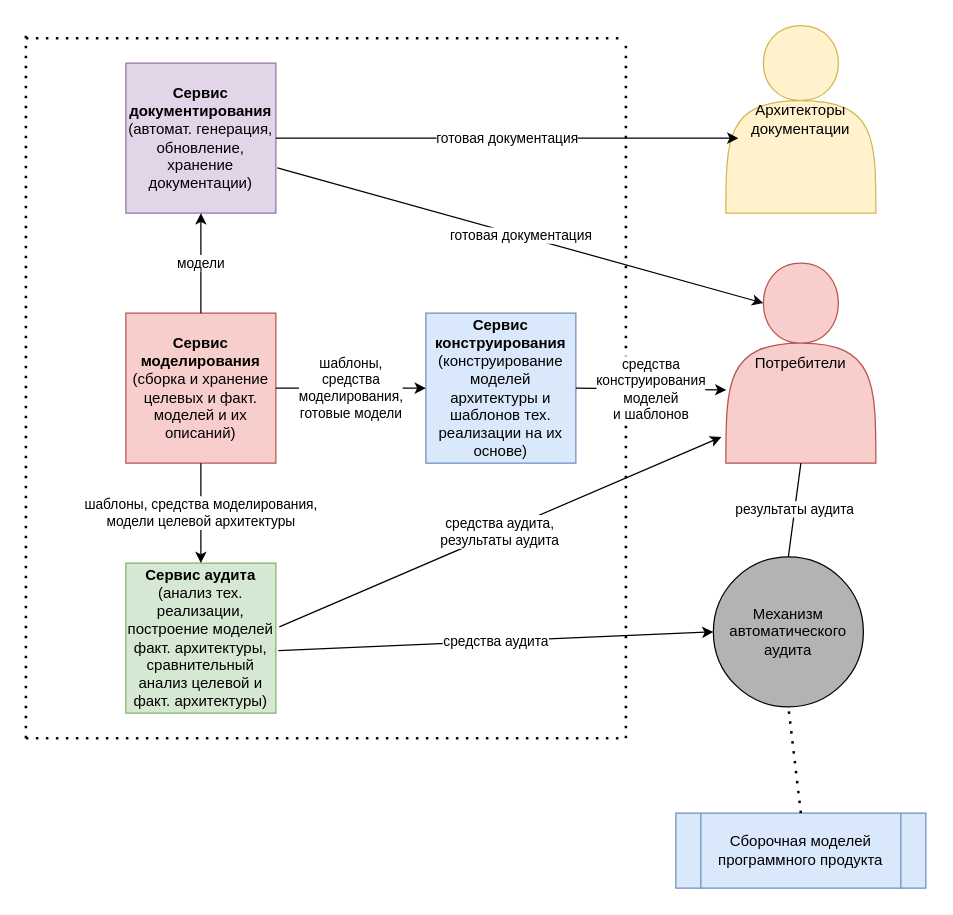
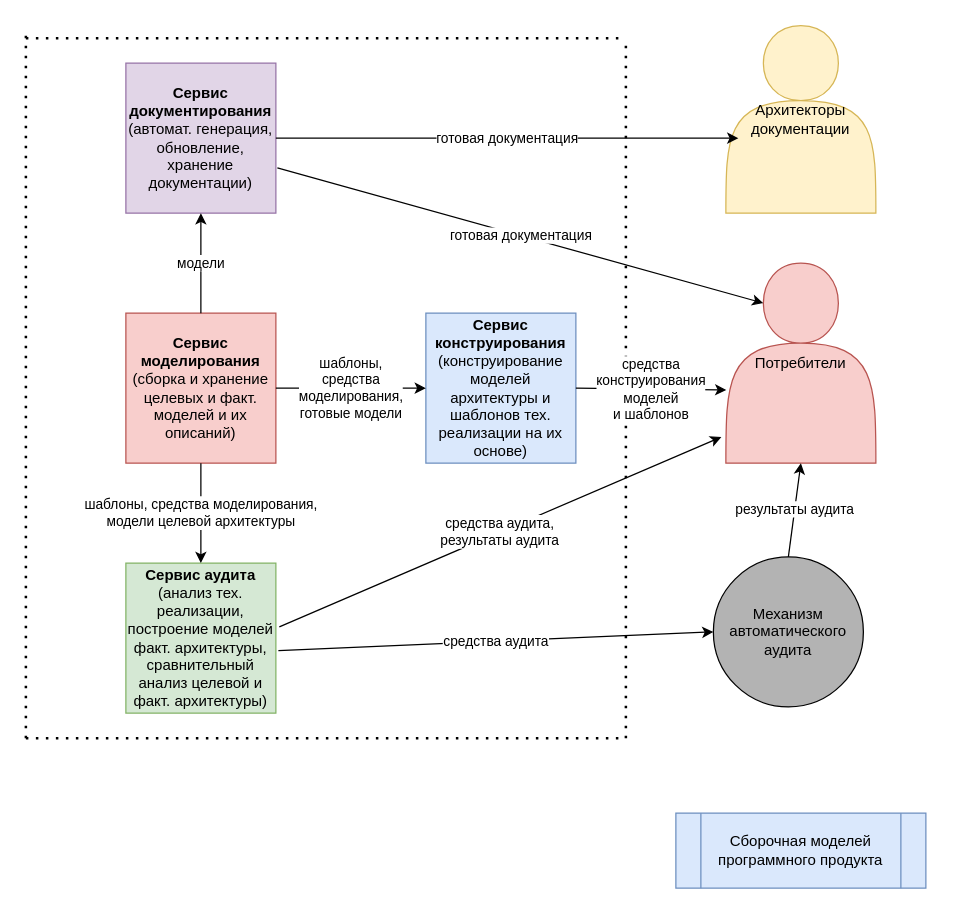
edge "Потребители" -- "Механизм автоматического аудита": arrowhead none -> classic
edge "Механизм автоматического аудита" -- "Сборочная моделей программного продукта": removed
